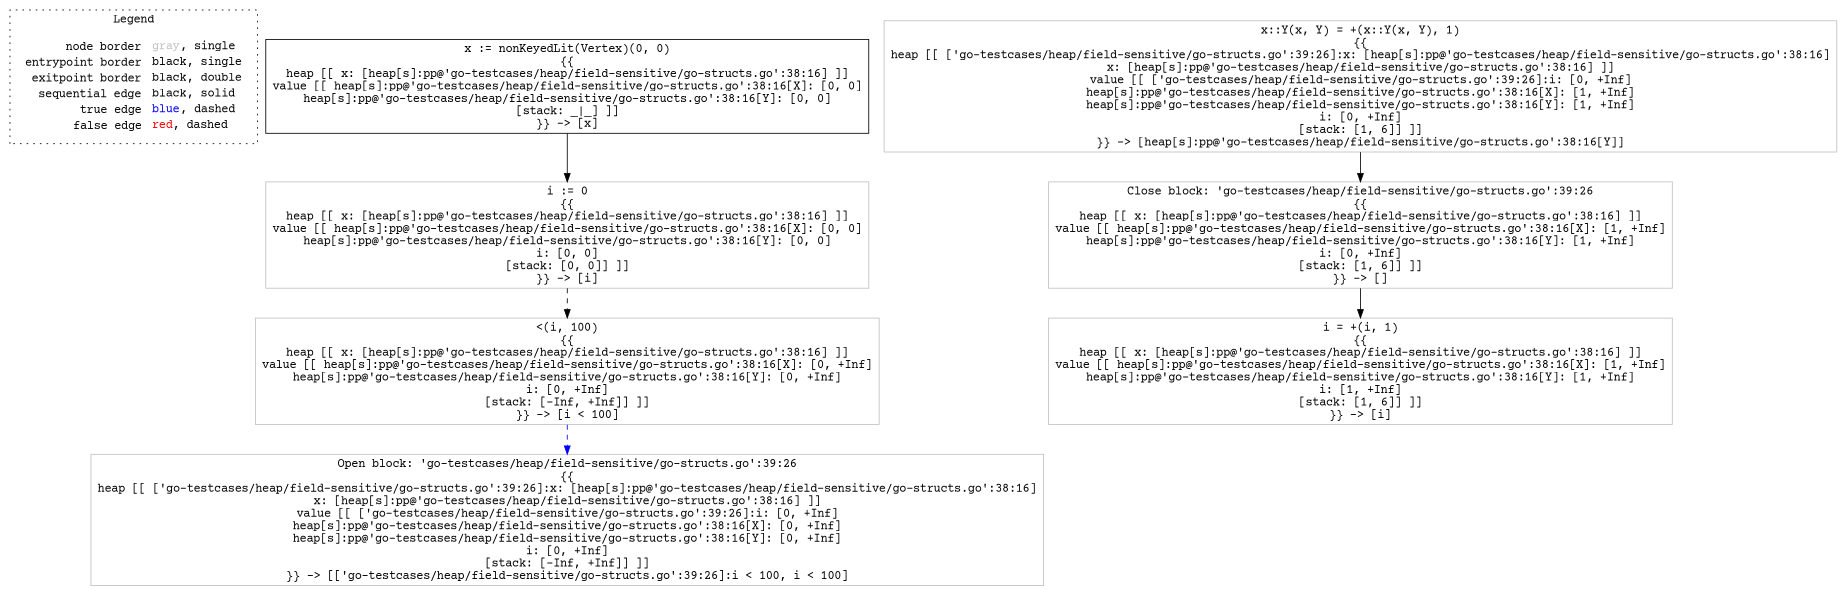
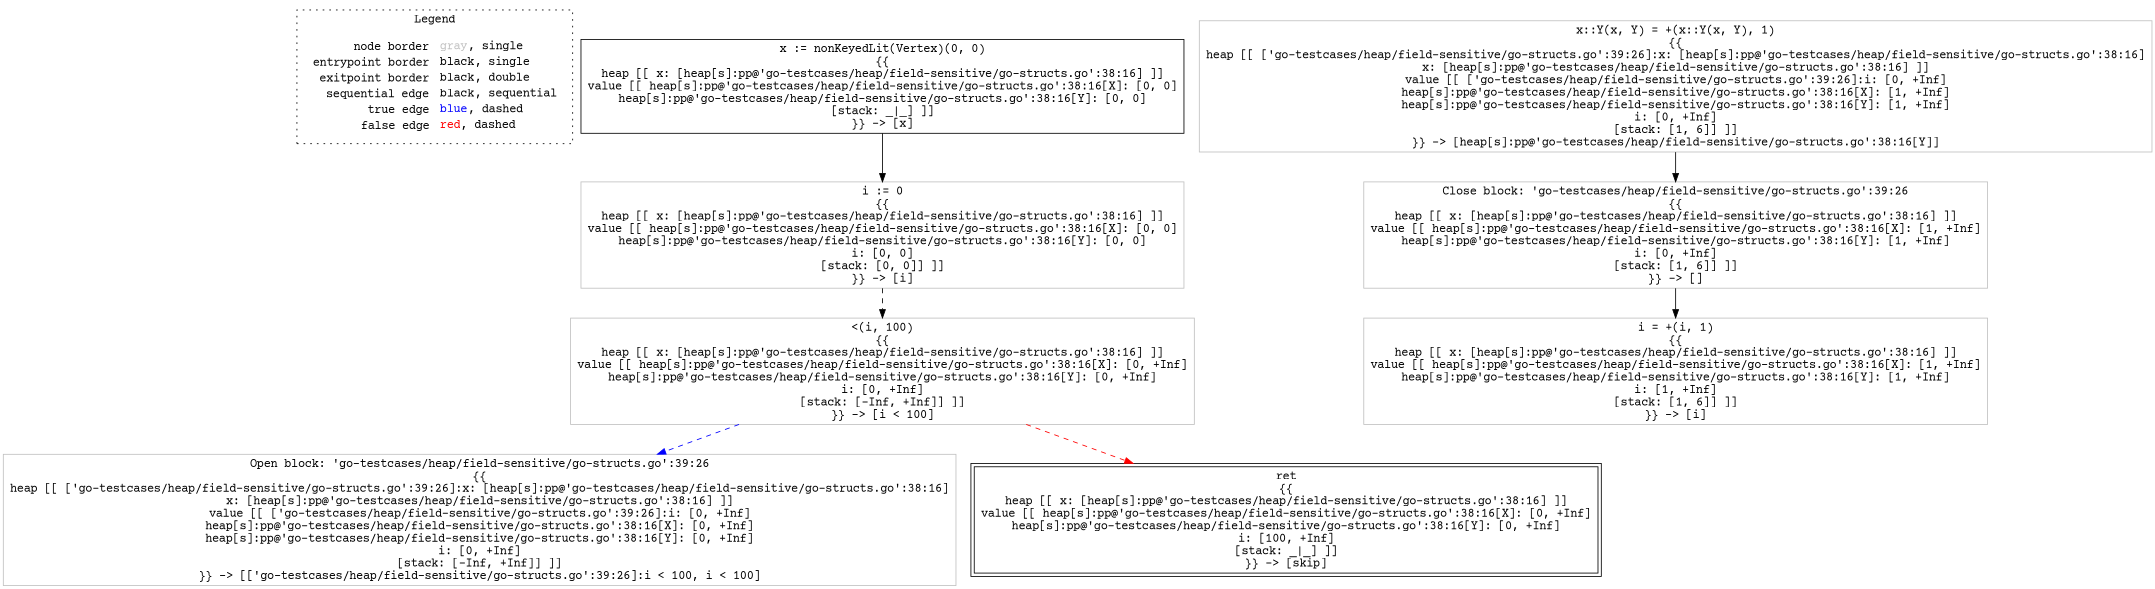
node "node border": text ", solid" -> ", sequential"
node "ret": added
